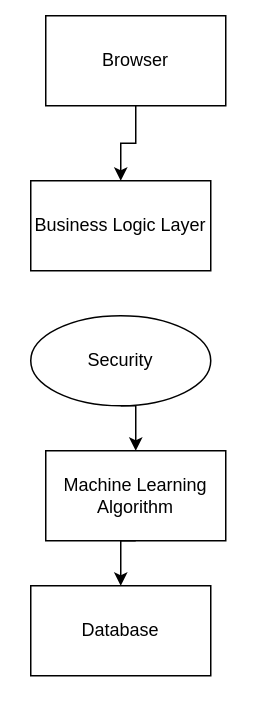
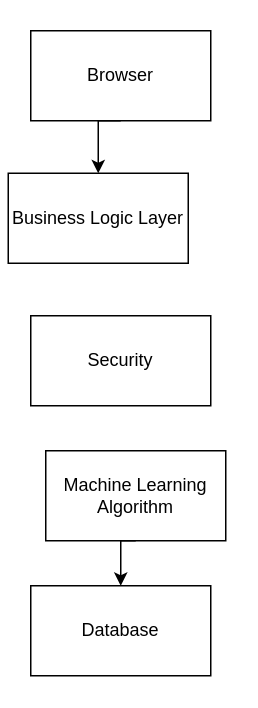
node "Browser": moved (136, 61) -> (121, 76)
node "Business Logic Layer": moved (121, 226) -> (98, 218)
node "Security": shape ellipse -> rectangle
edge "Security" -> "Machine Learning Algorithm": removed
